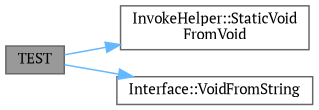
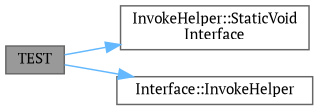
node "InvokeHelper::StaticVoid FromVoid": label "InvokeHelper::StaticVoid FromVoid" -> "InvokeHelper::StaticVoid Interface"
node "Interface::VoidFromString": label "Interface::VoidFromString" -> "Interface::InvokeHelper"
